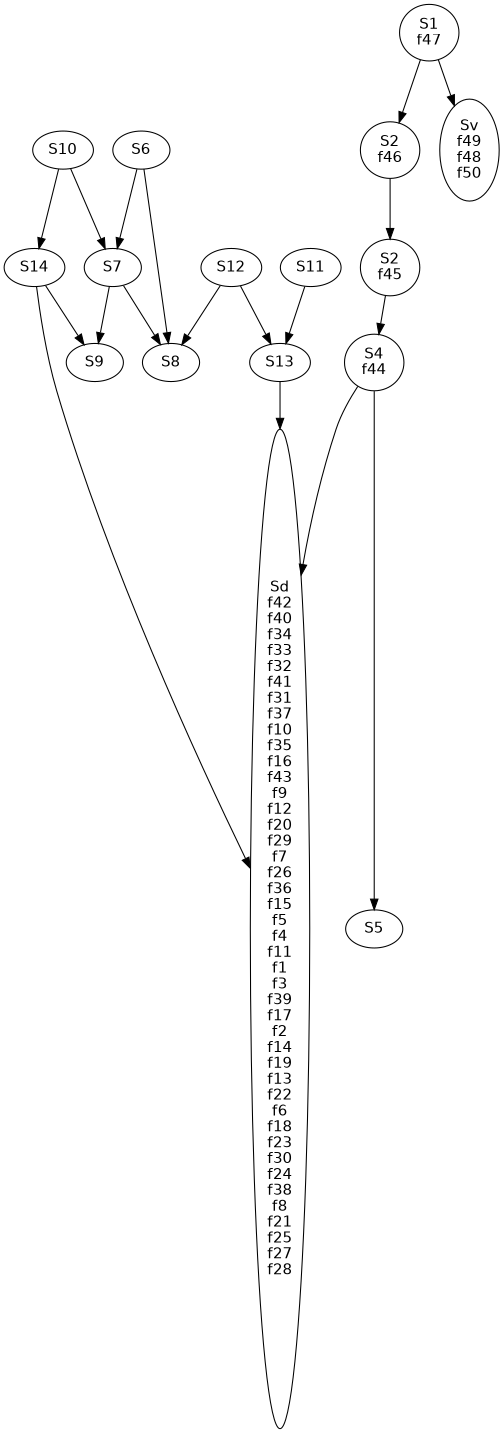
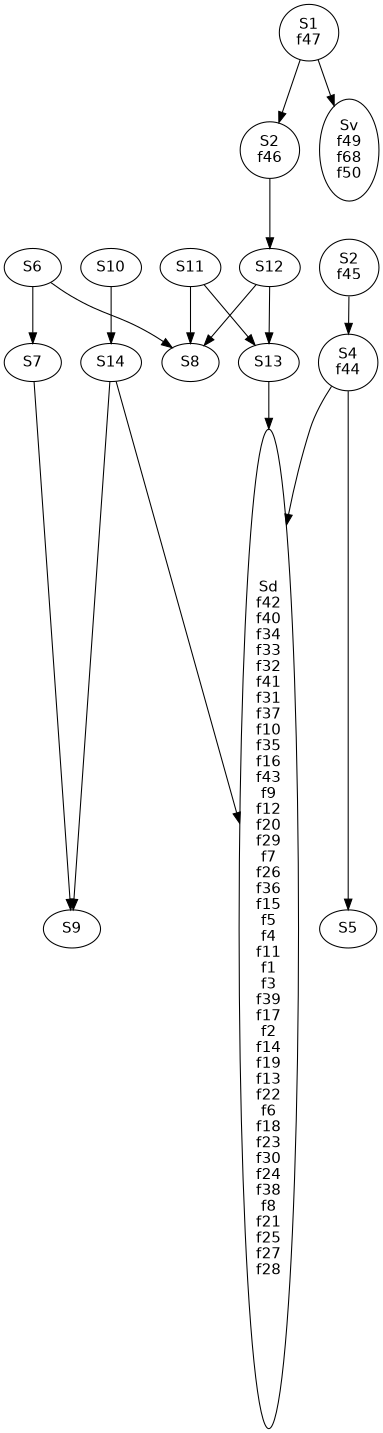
node "Sv f49 f48 f50": label "Sv f49 f48 f50" -> "Sv f49 f68 f50"
edge "S10" -> "S7": removed
edge "S2 f46" -> "S2 f45": now "S2 f46" -> "S12"
edge "S7" -> "S8": now "S11" -> "S8"
